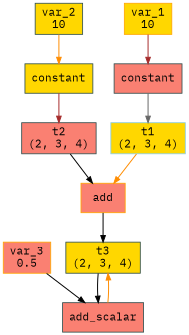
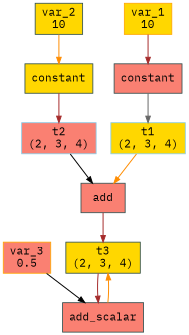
node "t2 (2, 3, 4)": color darkslategray -> skyblue
node "add": color orange -> darkslategray
edge "add" -> "t3 (2, 3, 4)": color black -> brown
edge "t3 (2, 3, 4)" -> "add_scalar": color black -> brown
